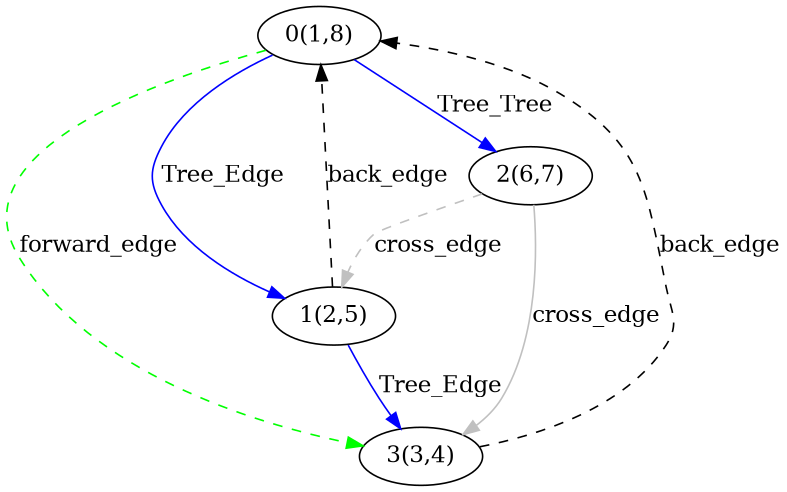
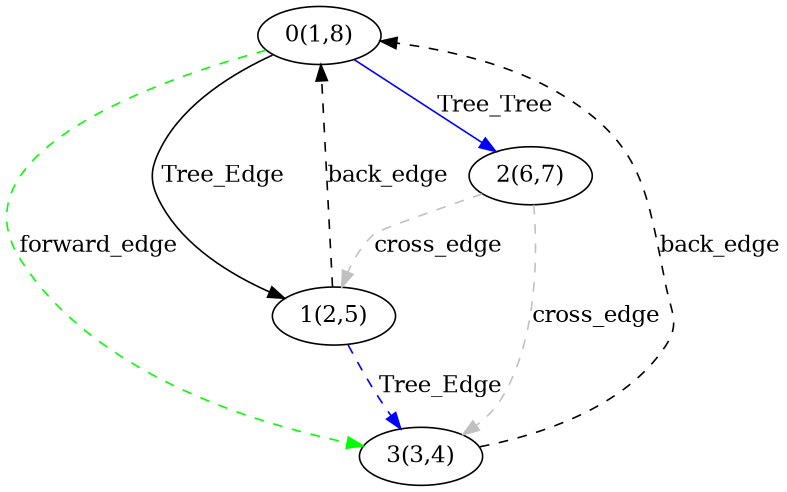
edge "0(1,8)" -> "1(2,5)": color blue -> black
edge "2(6,7)" -> "3(3,4)": style solid -> dashed
edge "1(2,5)" -> "3(3,4)": style solid -> dashed
